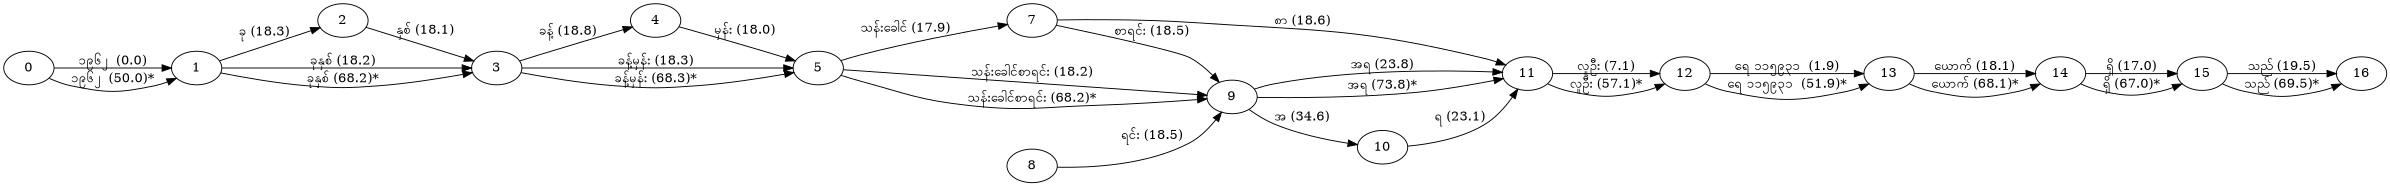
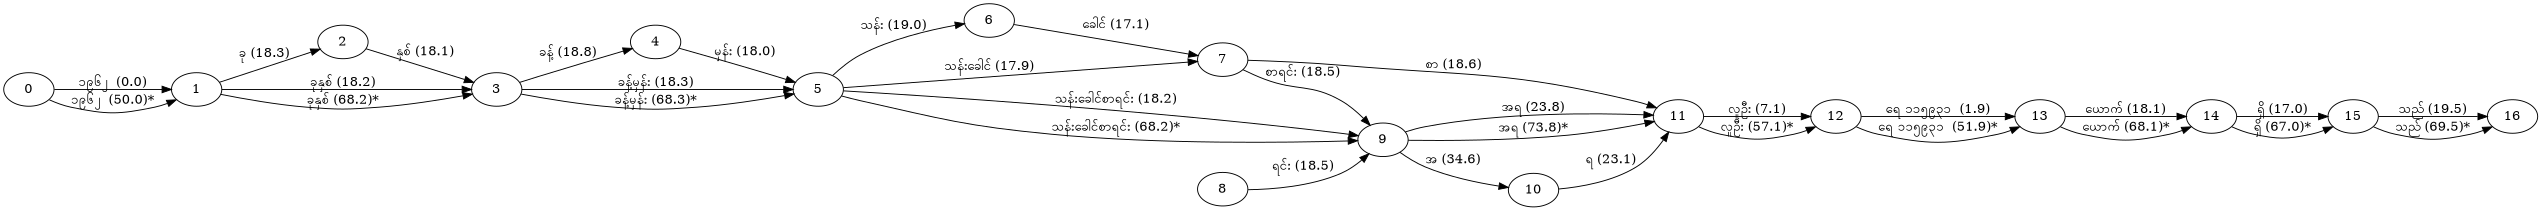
node "6": added
